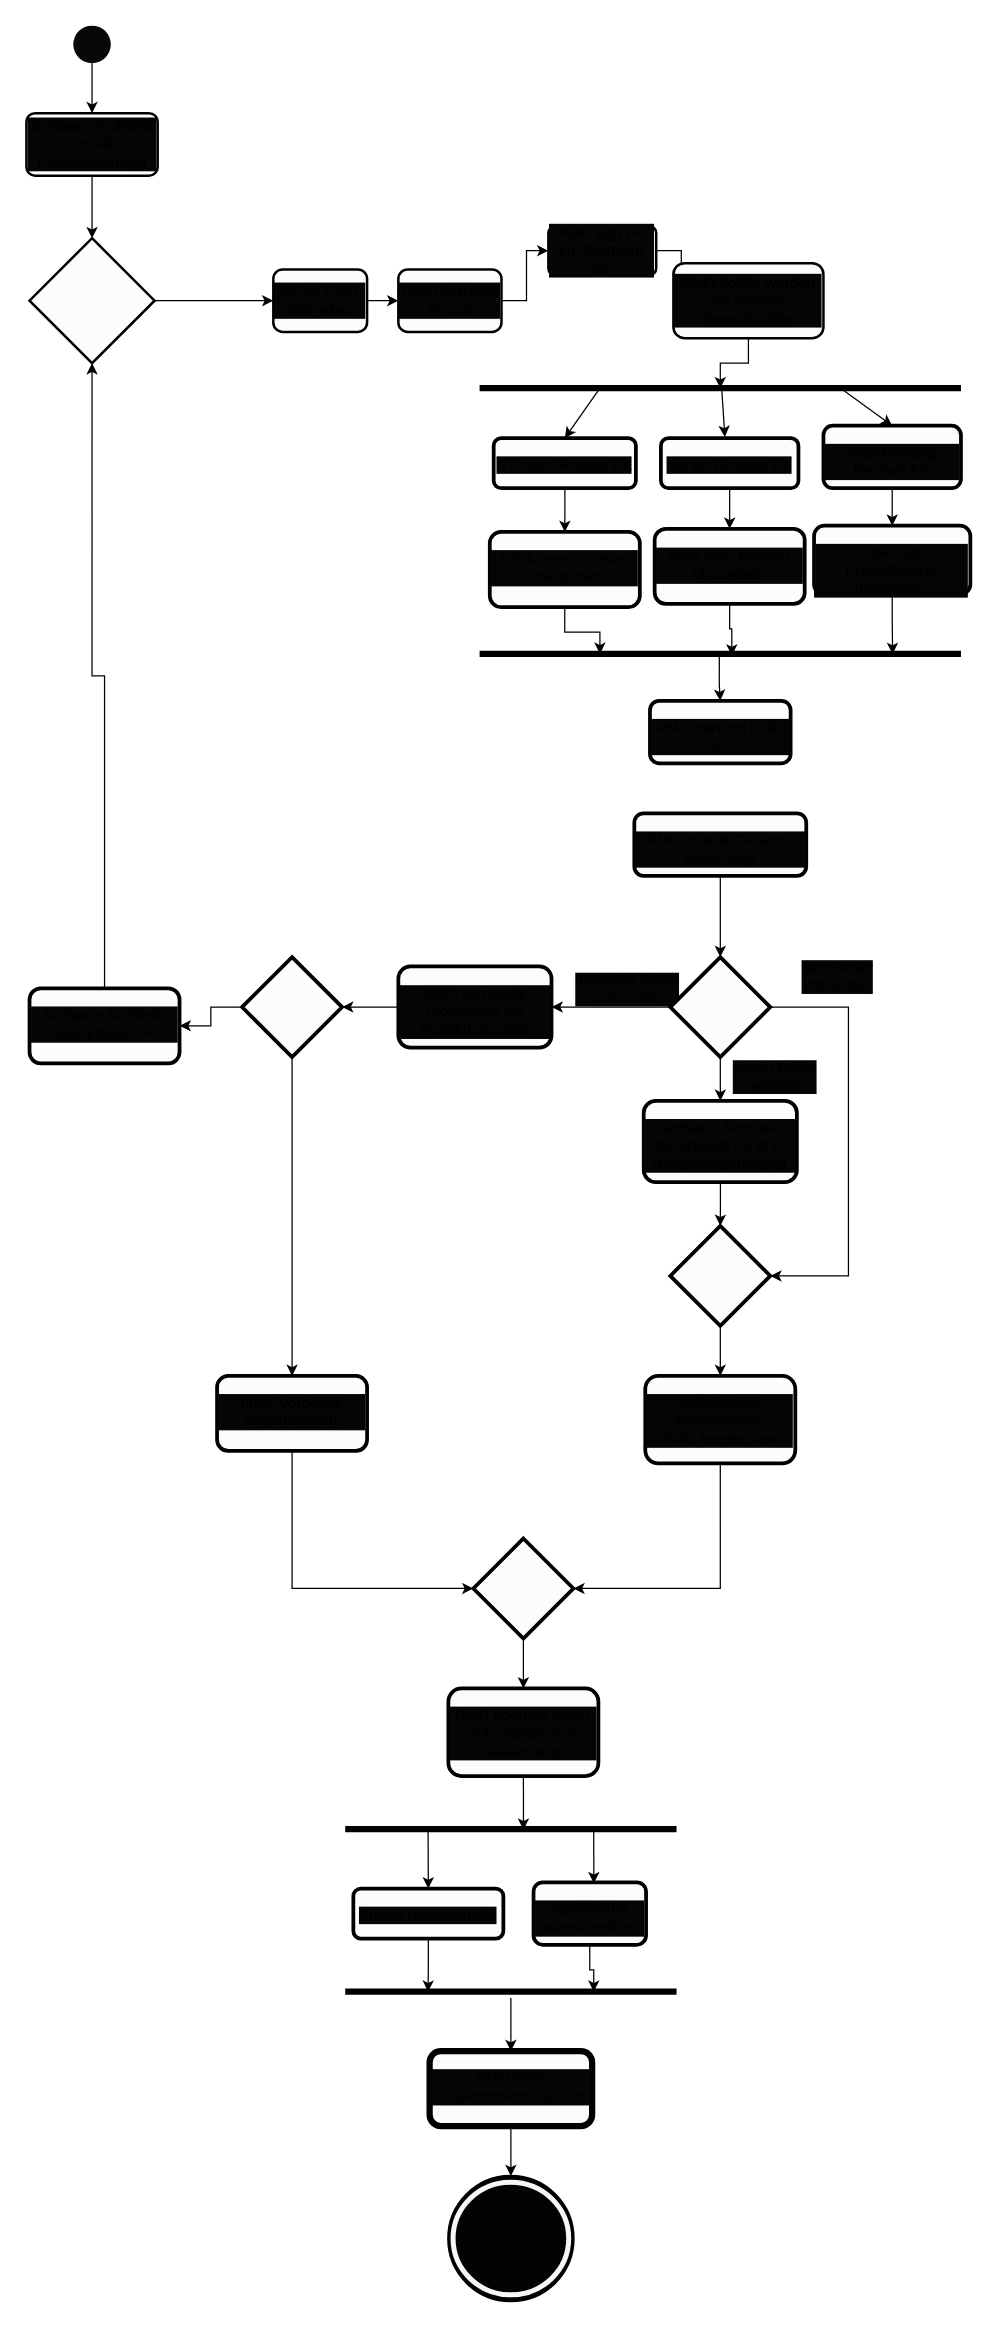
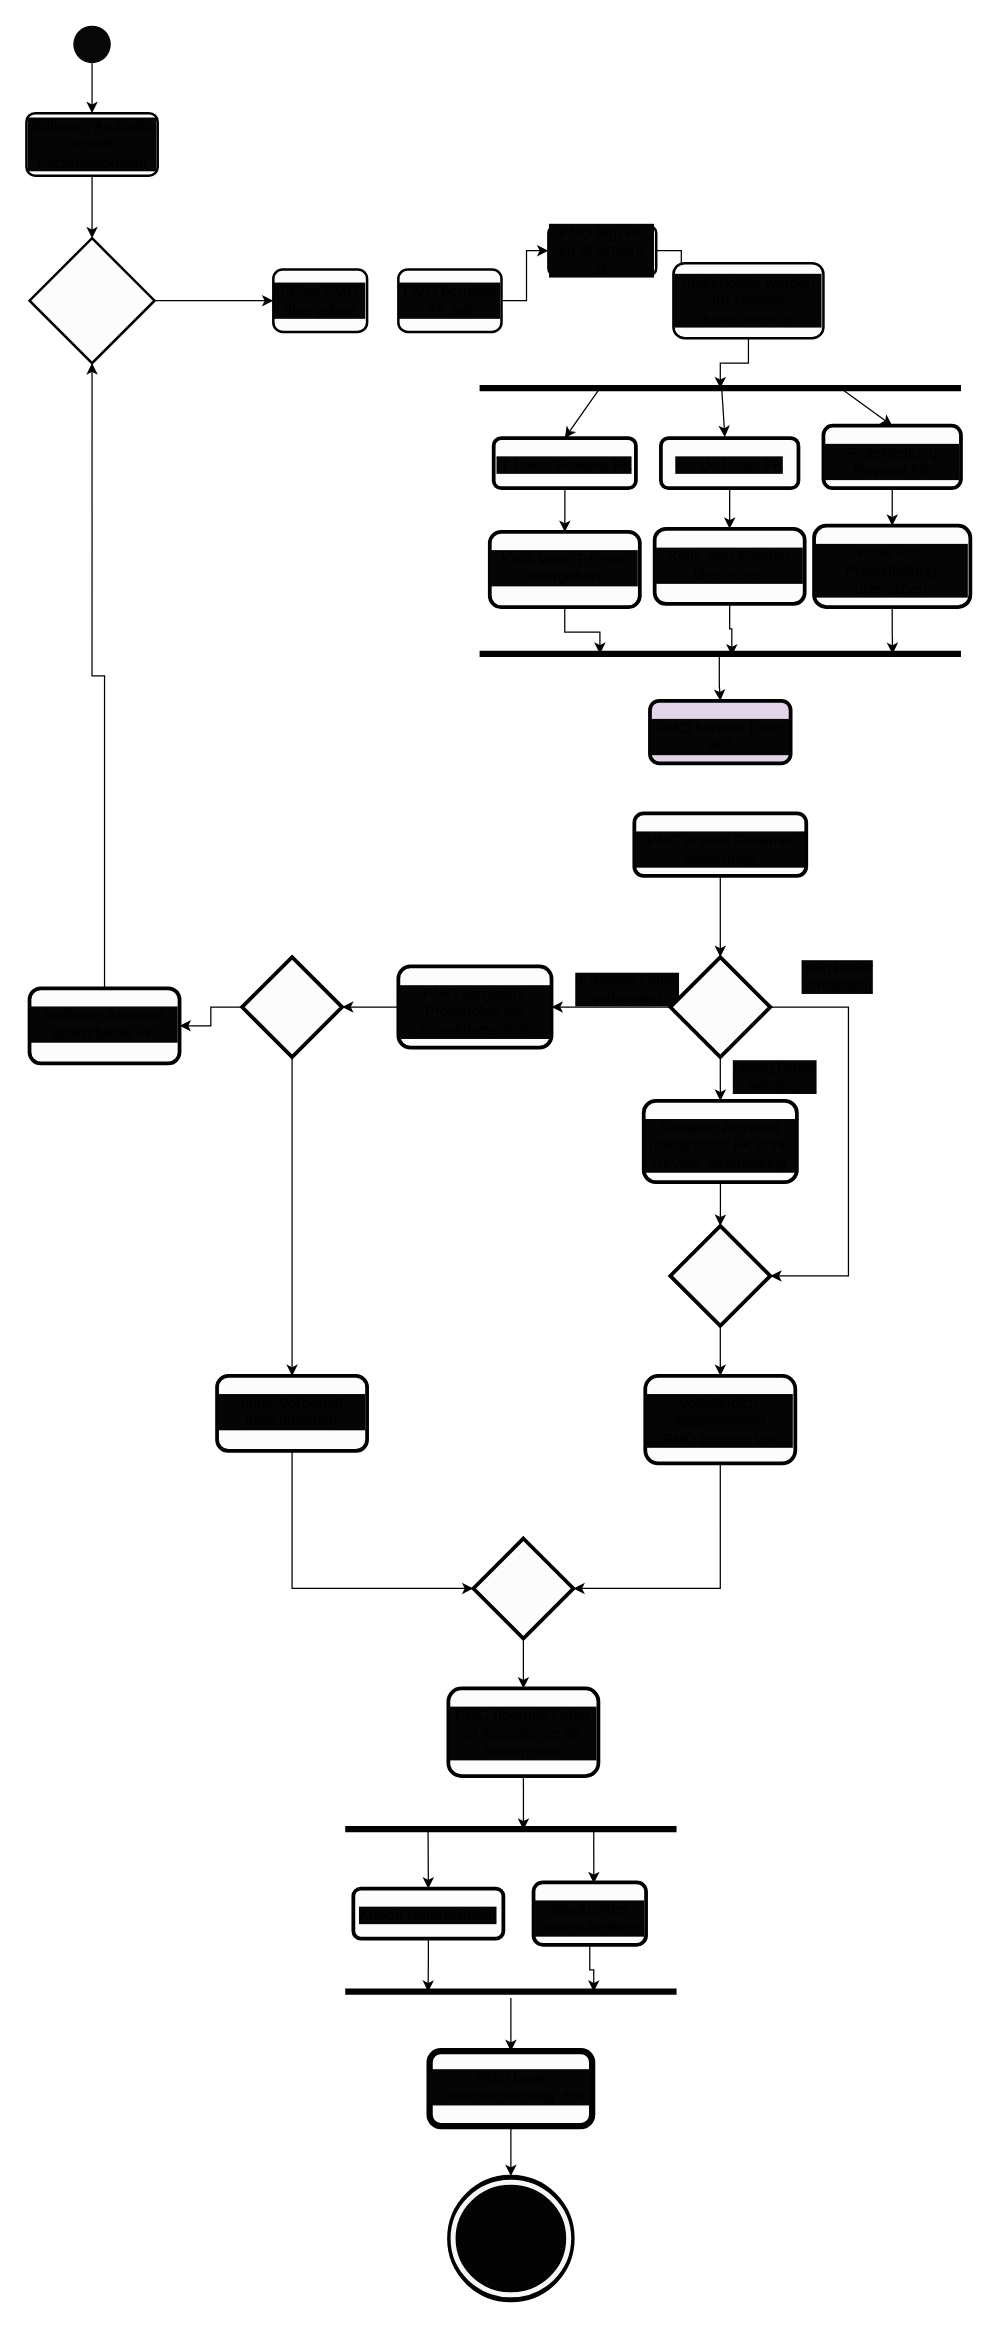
edge "FK an PMO übergeben" -> "PMO berreitet FK auf": removed
node "Kunde Reviewt FK": label "Kunde Reviewt FK" -> "Kunde Leiter FK"
node "Kritik vom Projektleitung übergeben": size 156x69 -> 156x81
node "PMO bereitet Kritki auf": fillcolor #fcfcfc -> #e1d5e7
